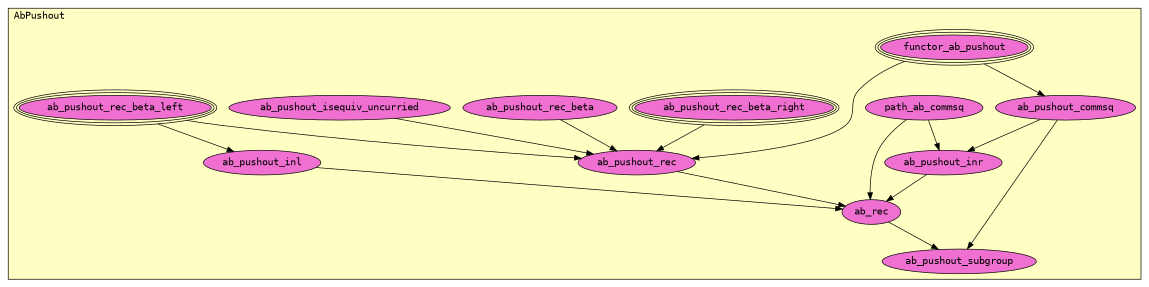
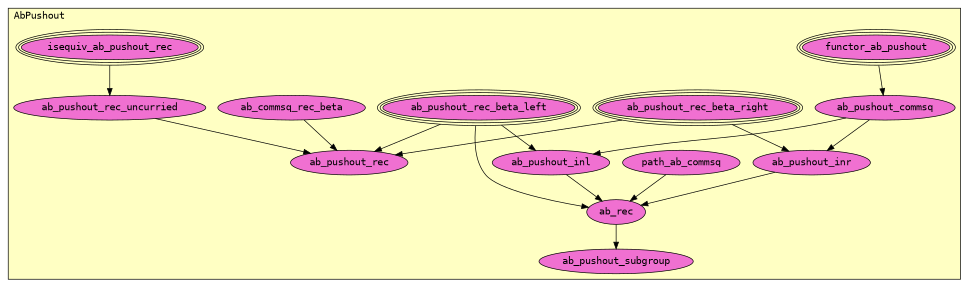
node "isequiv_ab_pushout_rec": added
node "ab_pushout_isequiv_uncurried": label "ab_pushout_isequiv_uncurried" -> "ab_pushout_rec_uncurried"
node "ab_pushout_rec_beta": label "ab_pushout_rec_beta" -> "ab_commsq_rec_beta"
edge "path_ab_commsq" -> "ab_pushout_inr": now "ab_pushout_rec_beta_right" -> "ab_pushout_inr"
edge "functor_ab_pushout" -> "ab_pushout_rec": removed
edge "ab_pushout_commsq" -> "ab_pushout_subgroup": now "ab_pushout_commsq" -> "ab_pushout_inl"
edge "ab_pushout_rec" -> "ab_rec": now "ab_pushout_rec_beta_left" -> "ab_rec"
